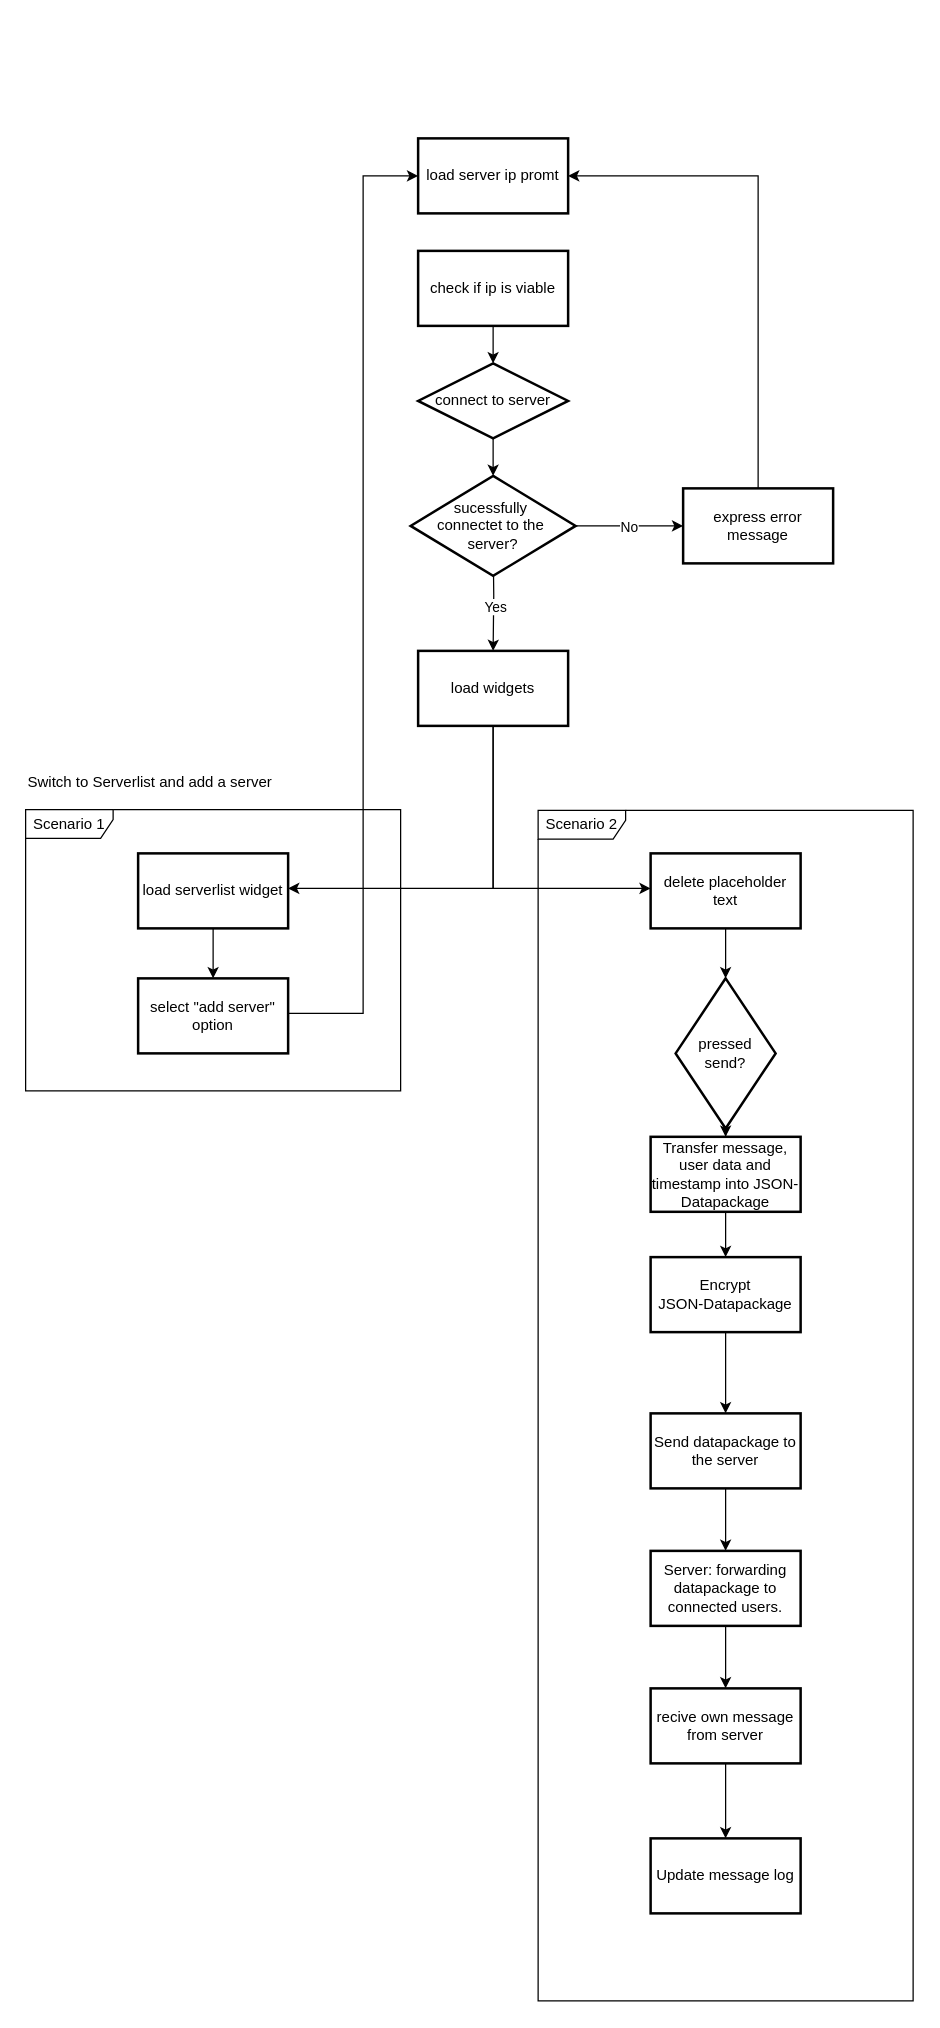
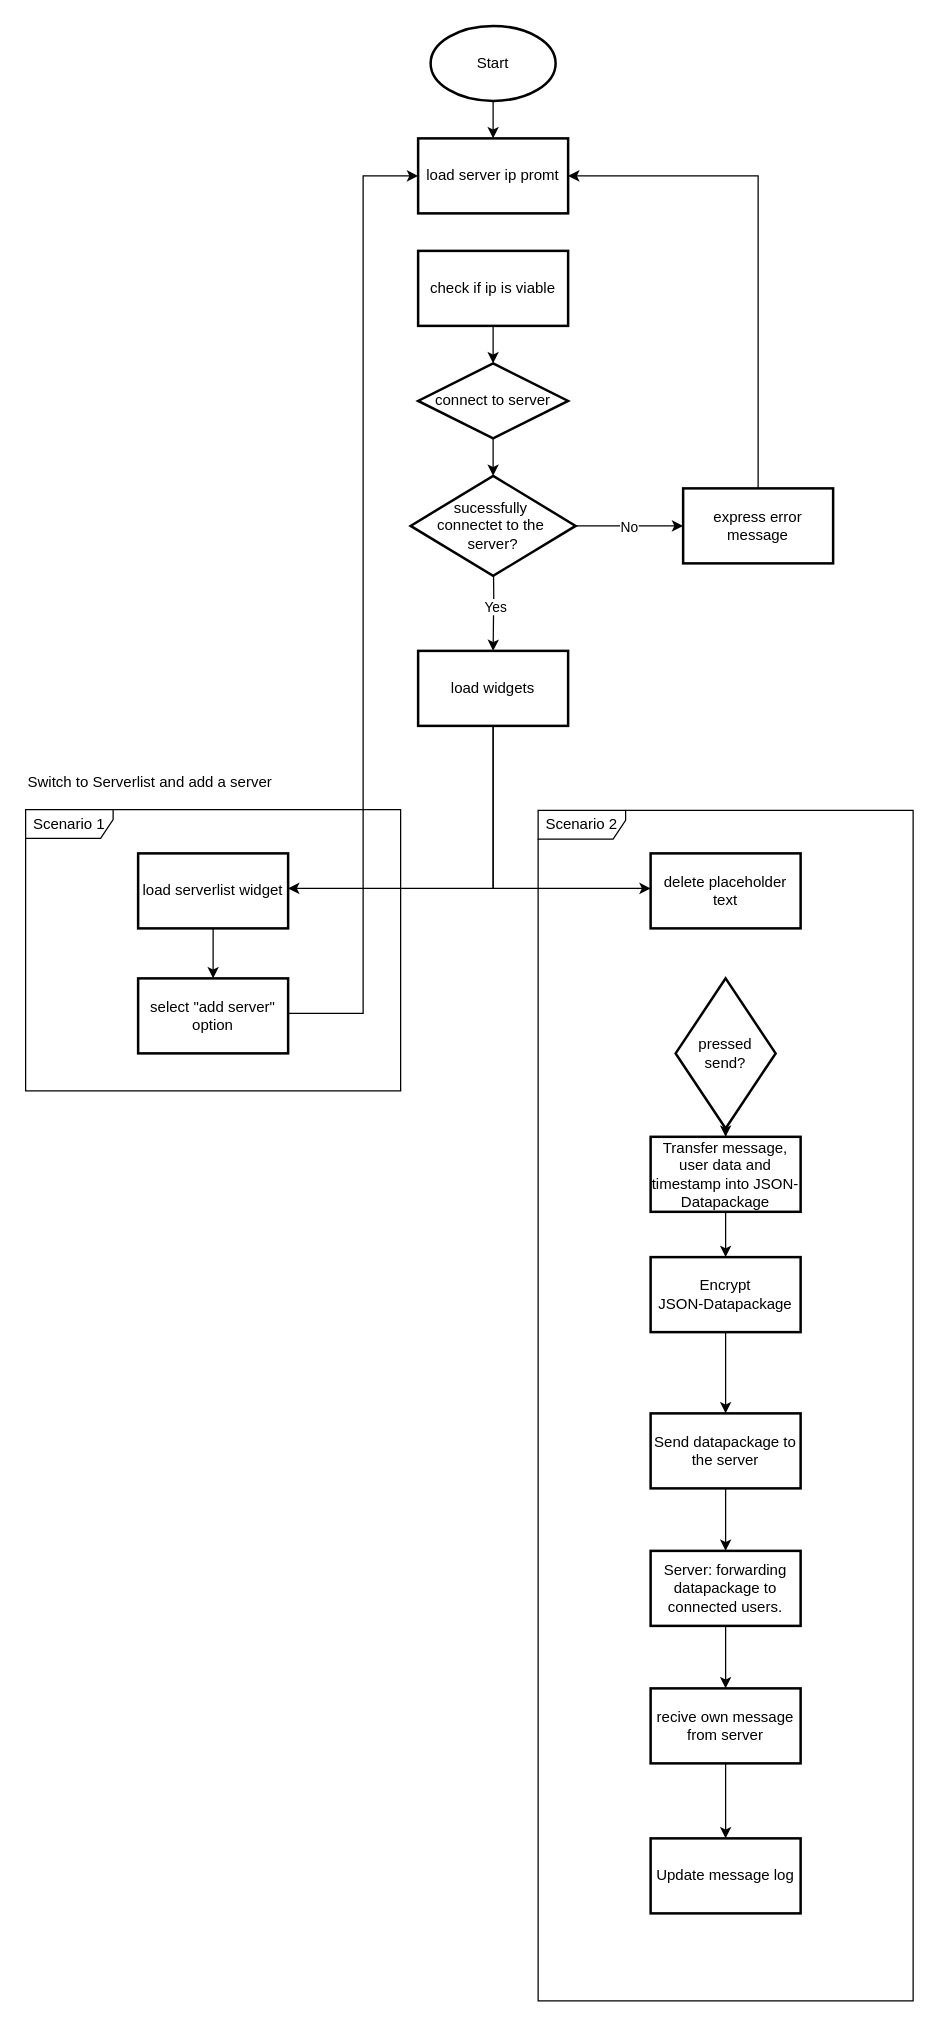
node "Start": added
edge "Start" -> "load server ip promt": added
edge "delete placeholder text" -> "pressed send?": removed
